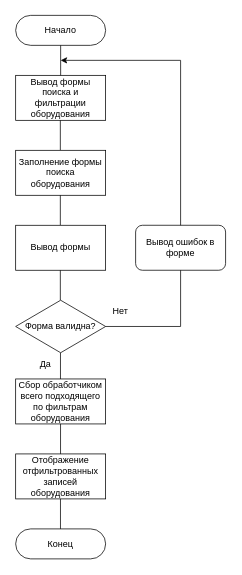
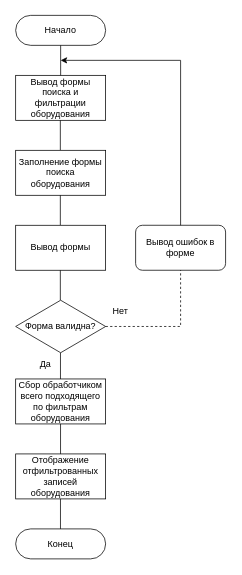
edge "Вывод ошибок в форме" -- "Форма валидна?": style solid -> dashed
